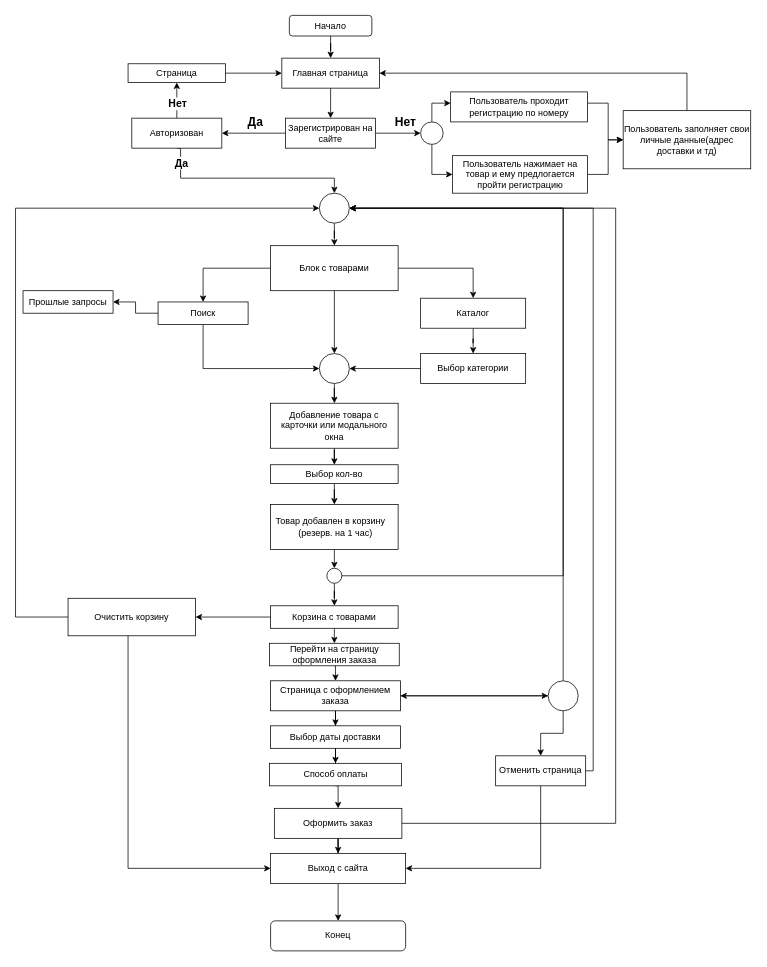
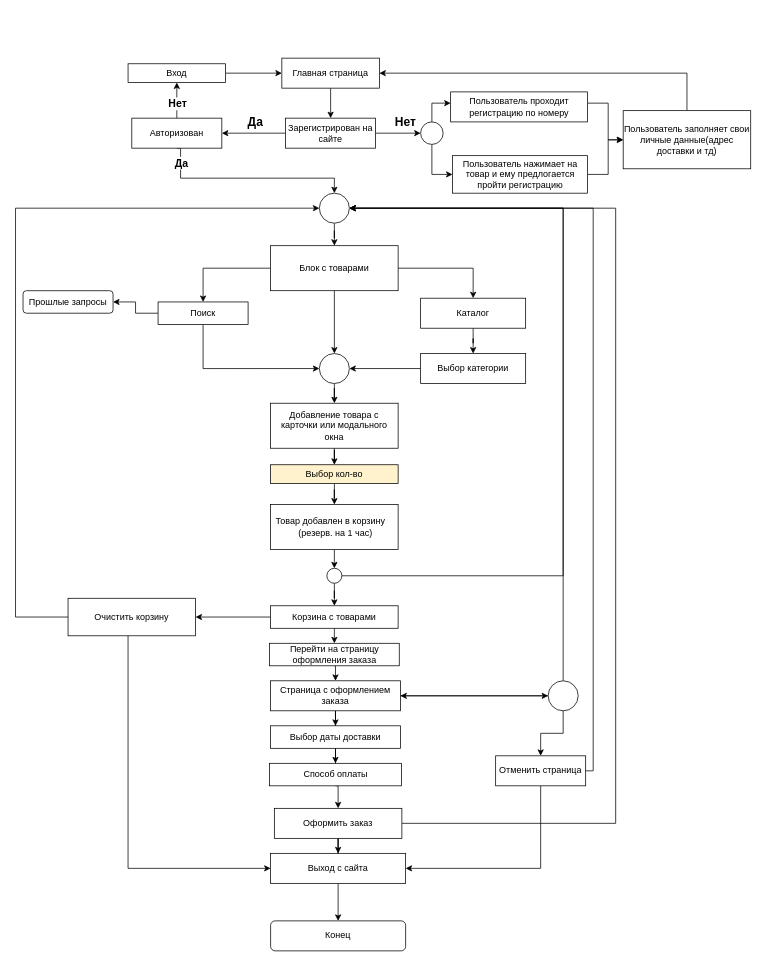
node "Начало": removed
edge "Начало" -> "Главная страница": removed
node "Страница": label "Страница" -> "Вход"
node "Прошлые запросы": shape rectangle -> rounded rectangle
node "Выбор кол-во": fillcolor #ffffff -> #fff2cc
